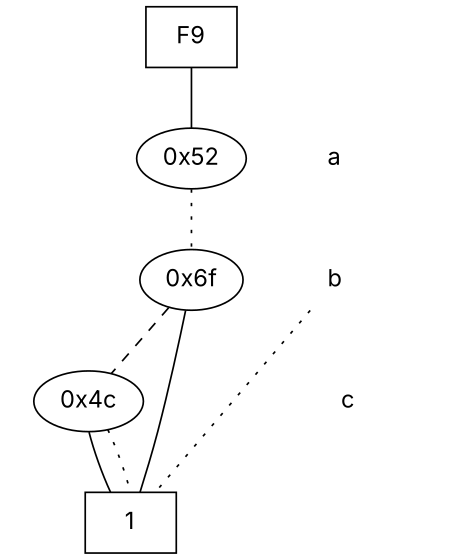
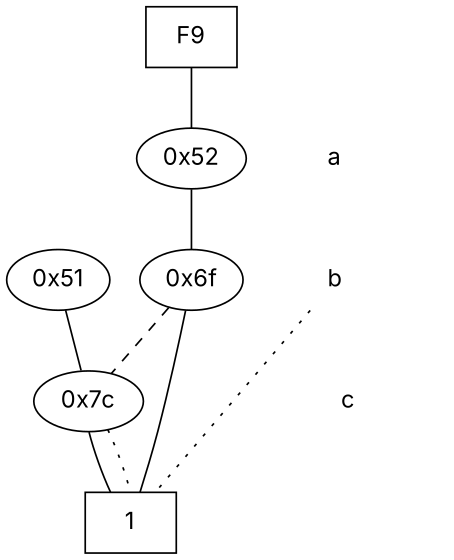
edge "0x52" -- "0x6f": style dotted -> solid
node "0x51": added
node "0x4c": label "0x4c" -> "0x7c"
